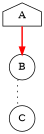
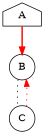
edge "C" -> "B": added
